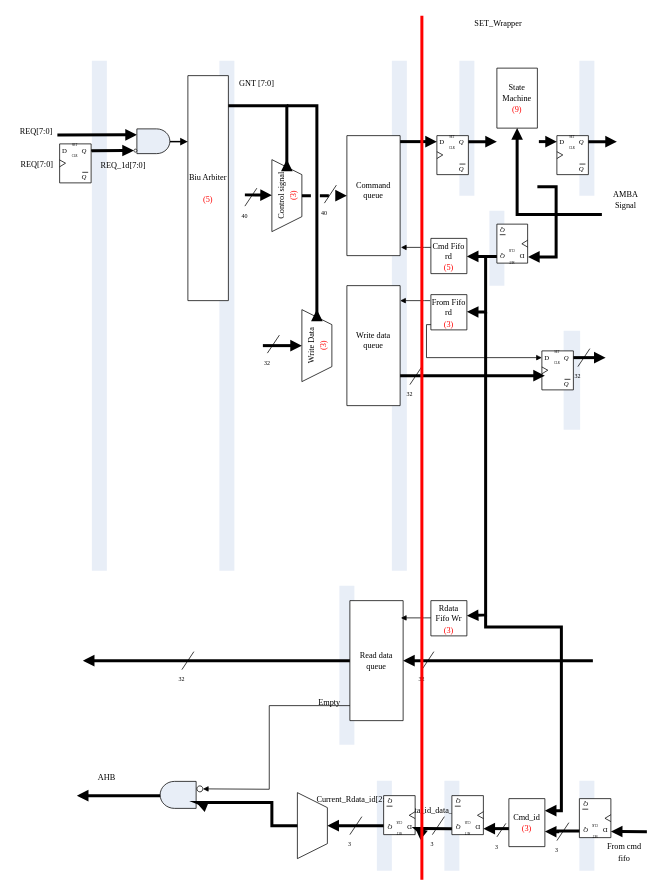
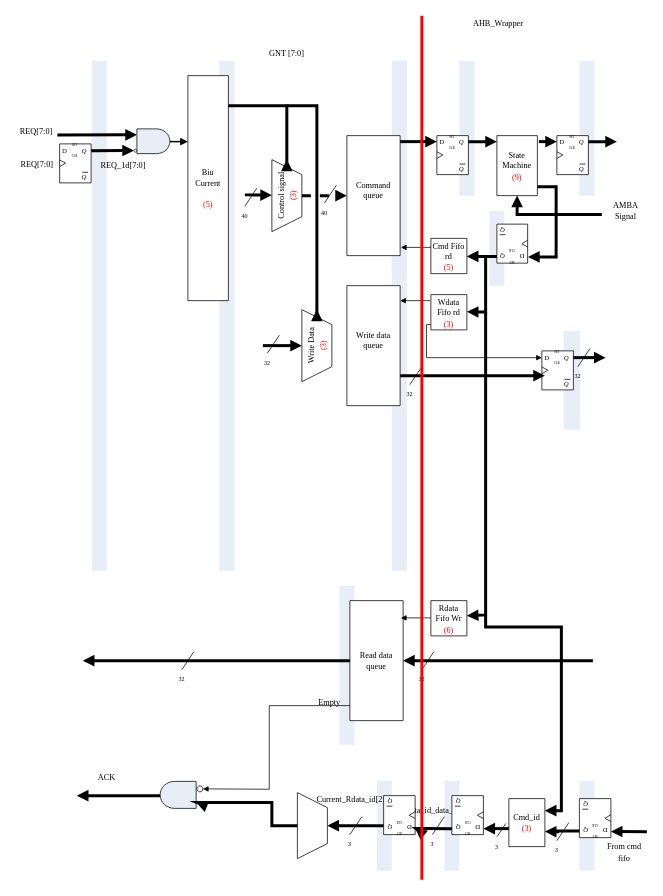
node "SET_Wrapper": label "SET_Wrapper" -> "AHB_Wrapper"
node "GNT [7:0]": moved (257, 83) -> (287, 53)
node "State Machine (9)": moved (517, 98) -> (517, 165)
node "Biu Arbiter (5)": label "Biu Arbiter (5)" -> "Biu Current (5)"
node "AMBA Signal": moved (626, 199) -> (626, 210)
node "From Fifo rd (3)": label "From Fifo rd (3)" -> "Wdata Fifo rd (3)"
node "Rdata Fifo Wr (3)": label "Rdata Fifo Wr (3)" -> "Rdata Fifo Wr (6)"
node "AHB": label "AHB" -> "ACK"
